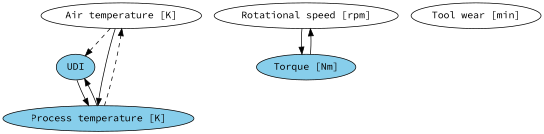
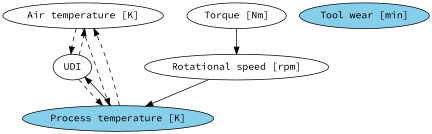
node "Tool wear [min]": fillcolor white -> skyblue
edge "Rotational speed [rpm]" -> "Torque [Nm]": now "Rotational speed [rpm]" -> "Process temperature [K]"
edge "UDI" -> "Air temperature [K]": added
edge "Air temperature [K]" -> "Process temperature [K]": style solid -> dashed
node "UDI": fillcolor skyblue -> white
node "Torque [Nm]": fillcolor skyblue -> white
edge "UDI" -> "Process temperature [K]": style solid -> dashed
